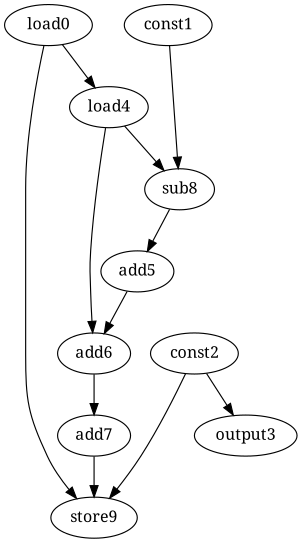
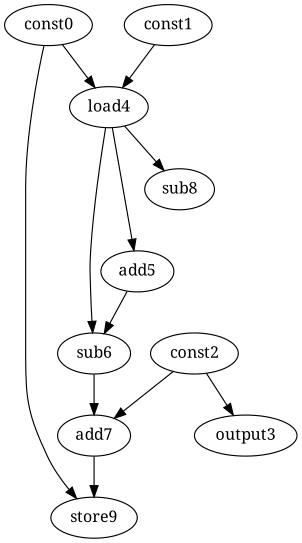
node "load0": label "load0" -> "const0"
edge "const1" -> "sub8": now "const1" -> "load4"
edge "sub8" -> "add5": now "load4" -> "add5"
node "add6": label "add6" -> "sub6"
edge "const2" -> "store9": now "const2" -> "add7"
